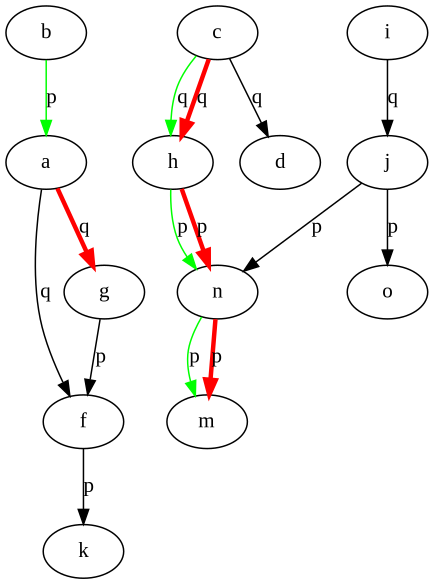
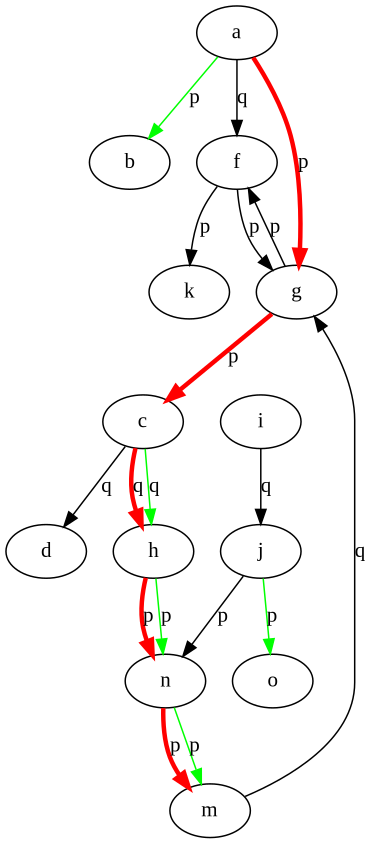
edge "b" -> "a": reversed
edge "j" -> "o": color black -> green
edge "f" -> "g": added, label "p"
edge "a" -> "g": label "q" -> "p"
edge "g" -> "c": added, label "p"
edge "m" -> "g": added, label "q"
